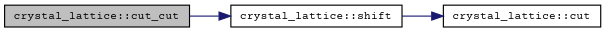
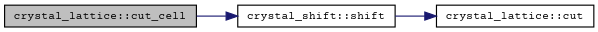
node "crystal_lattice::cut_cut": label "crystal_lattice::cut_cut" -> "crystal_lattice::cut_cell"
node "crystal_lattice::shift": label "crystal_lattice::shift" -> "crystal_shift::shift"
